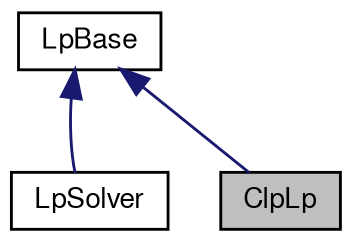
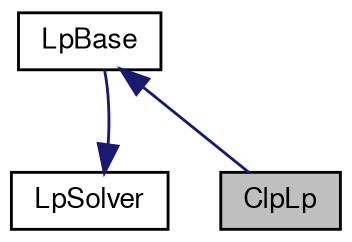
edge "LpSolver" -> "LpBase": reversed
